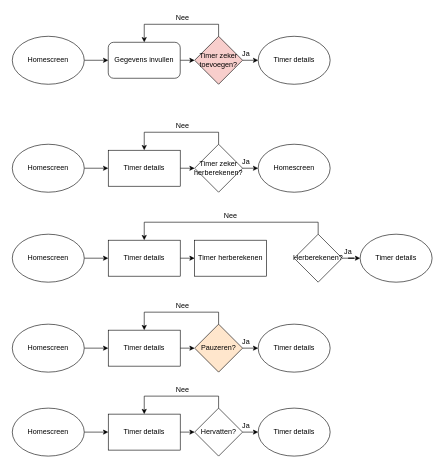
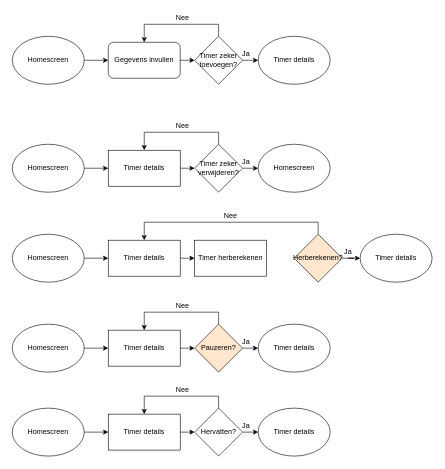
node "Timer zeker toevoegen?": fillcolor #f8cecc -> #ffffff
node "Timer zeker herberekenen?": label "Timer zeker herberekenen?" -> "Timer zeker verwijderen?"
node "Herberekenen?": fillcolor #ffffff -> #ffe6cc
